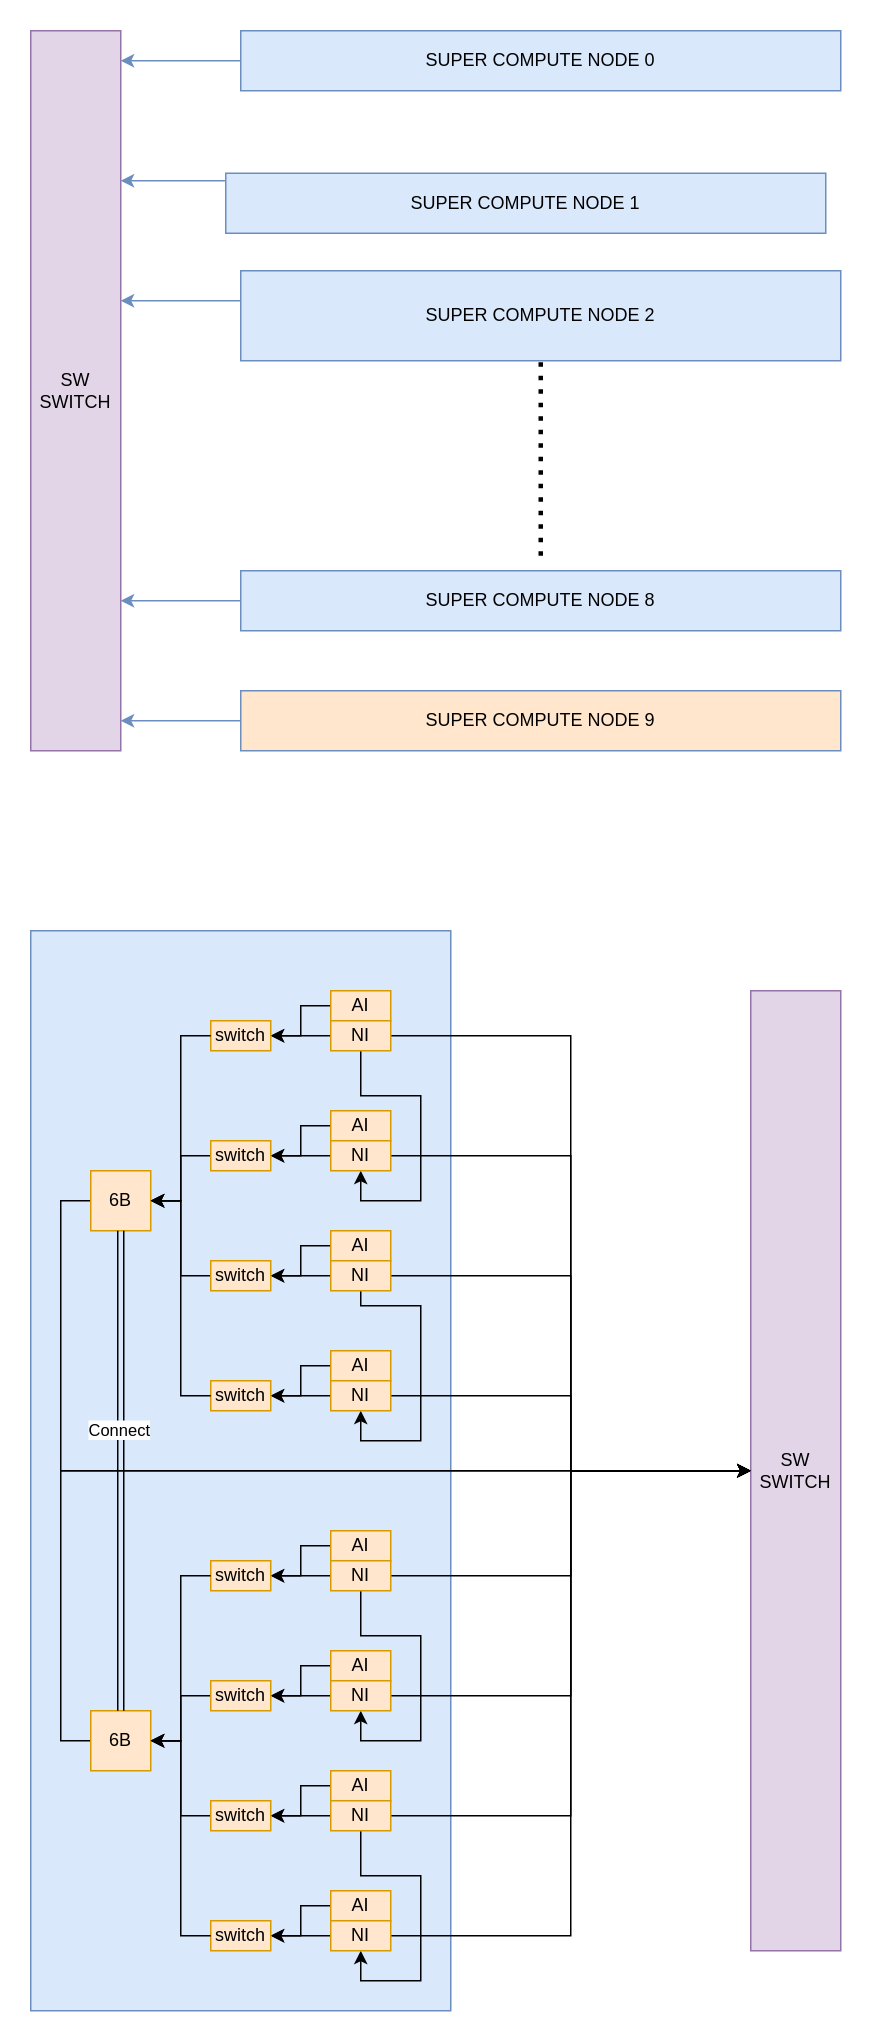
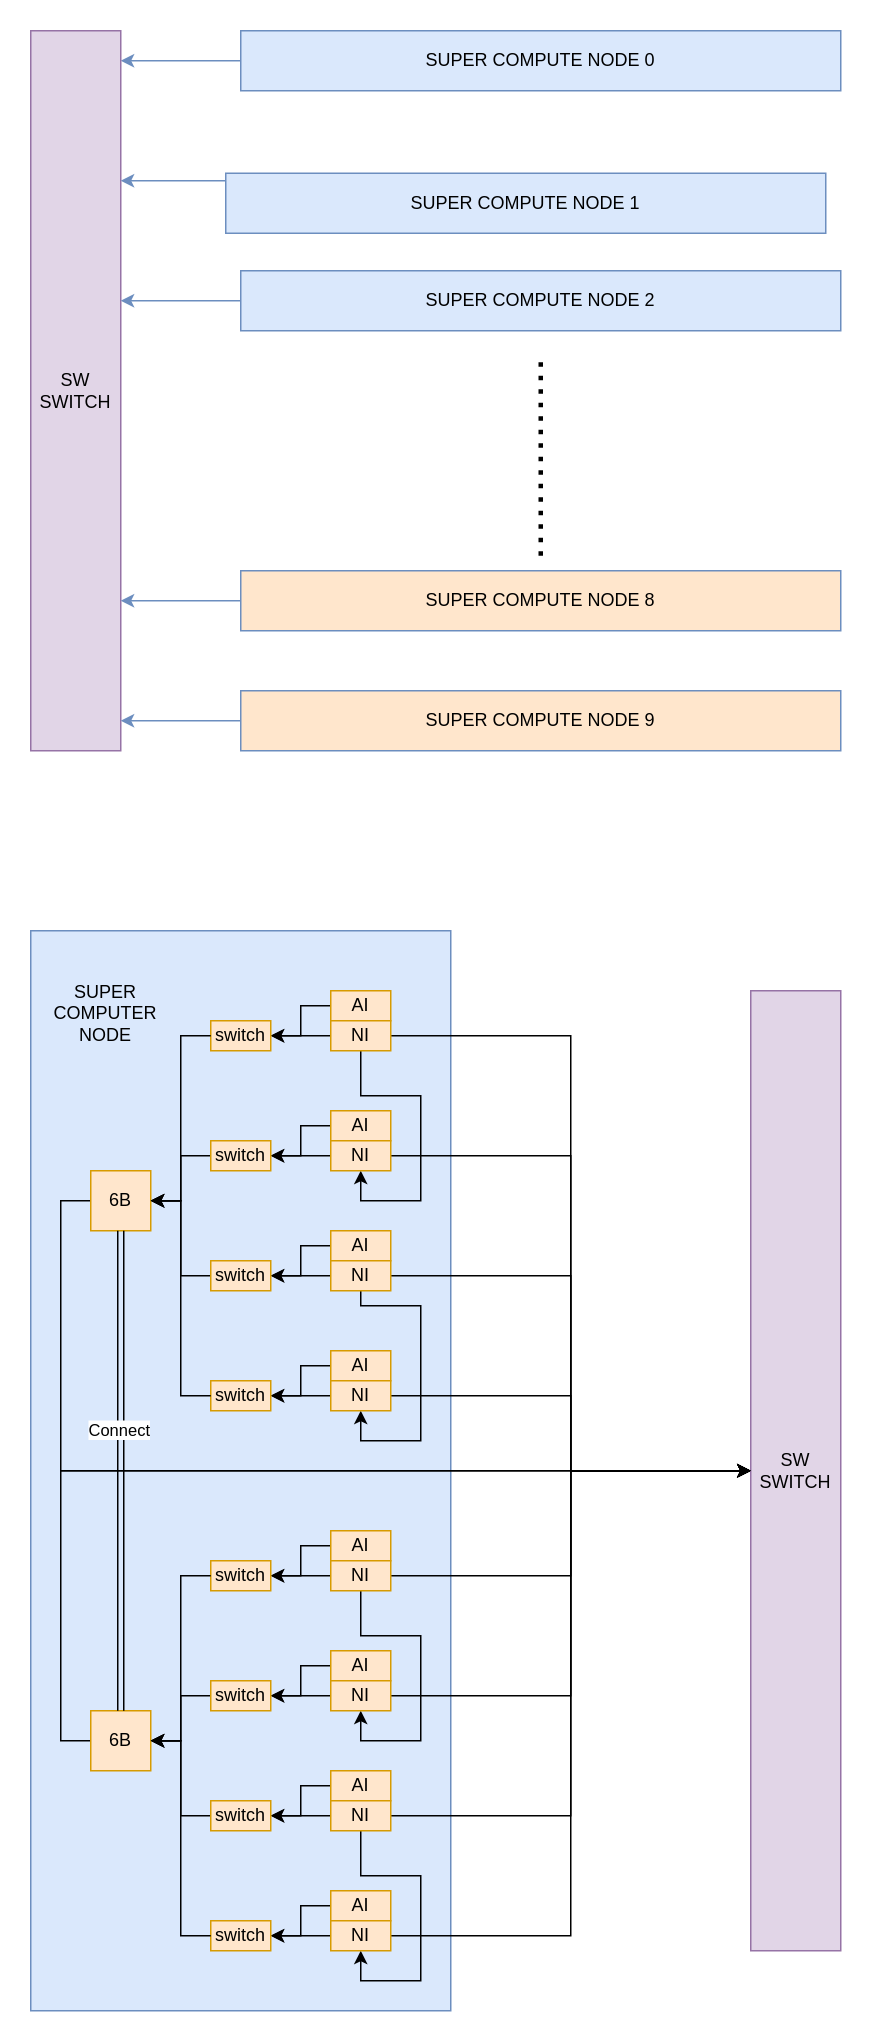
node "SUPER COMPUTE NODE 2": size 600x90 -> 600x60
node "SUPER COMPUTE NODE 8": fillcolor #dae8fc -> #ffe6cc
node "SUPER COMPUTER NODE": added
